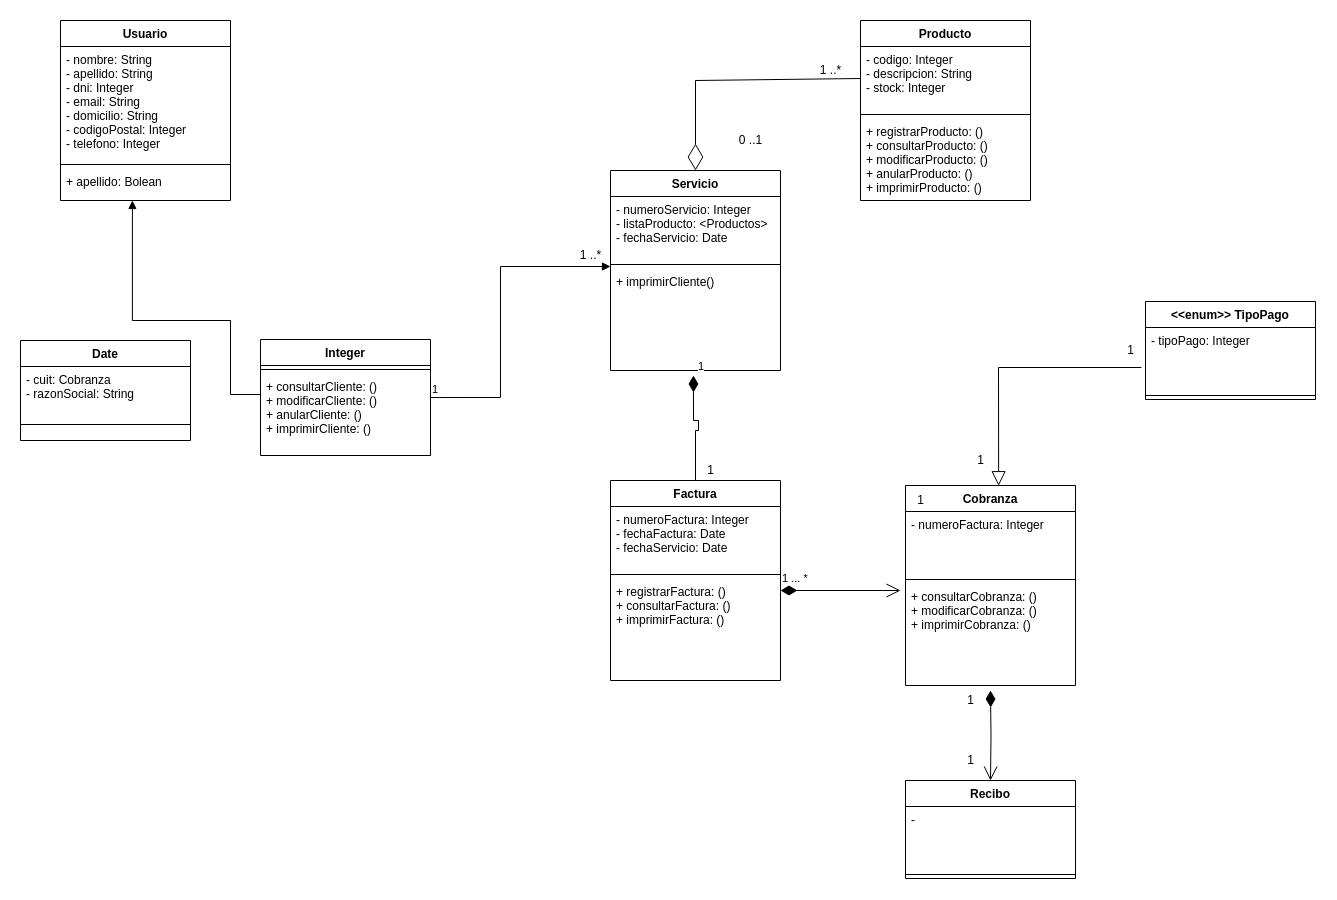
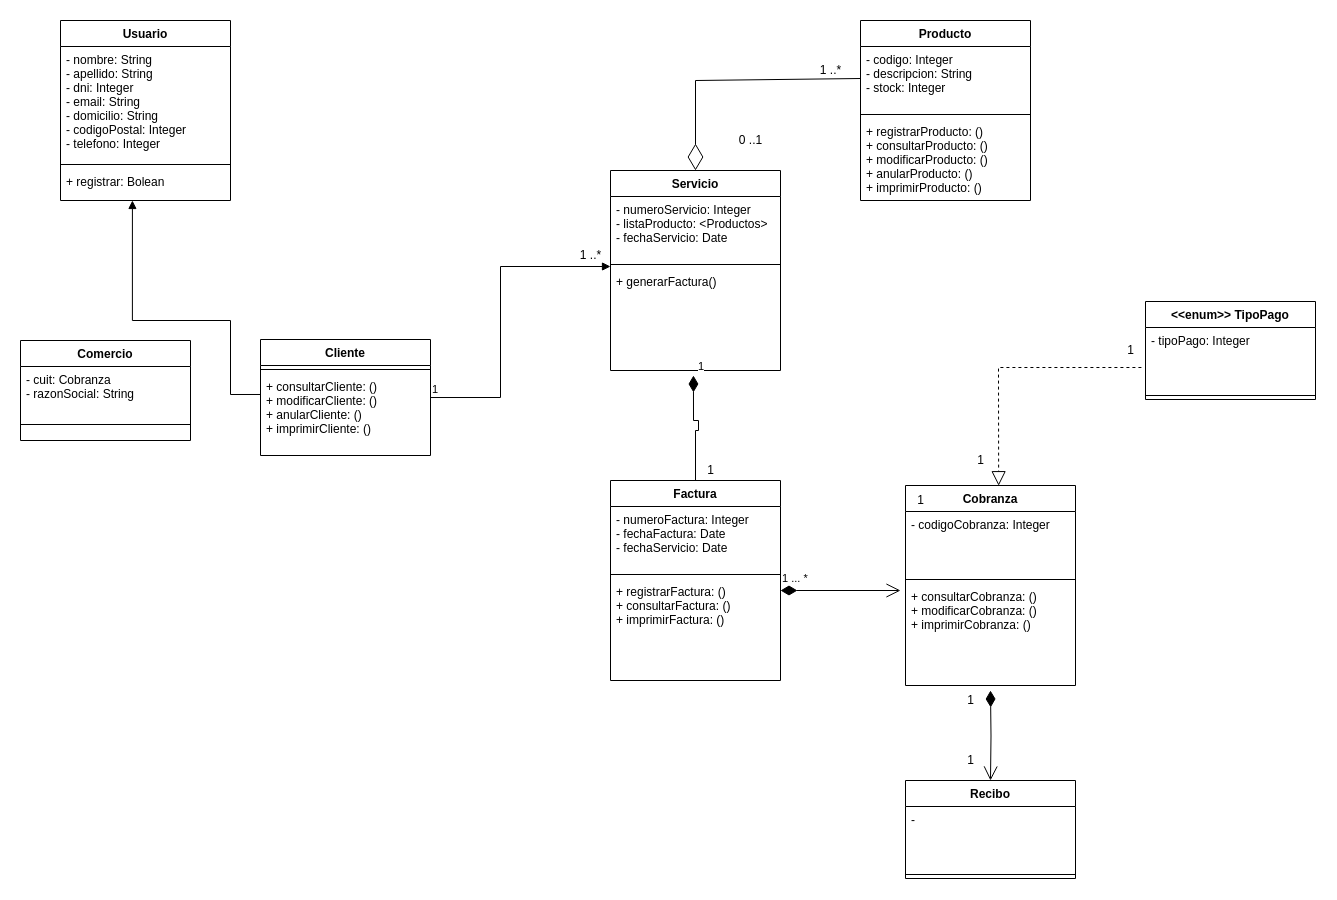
node "+ apellido: Bolean": label "+ apellido: Bolean" -> "+ registrar: Bolean"
node "+ imprimirCliente()": label "+ imprimirCliente()" -> "+ generarFactura()"
node "Integer": label "Integer" -> "Cliente"
node "Date": label "Date" -> "Comercio"
edge "- tipoPago: Integer" -> "Cobranza": style solid -> dashed
node "- numeroFactura: Integer": label "- numeroFactura: Integer" -> "- codigoCobranza: Integer"
